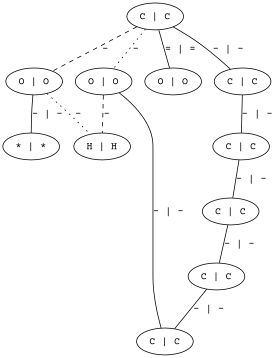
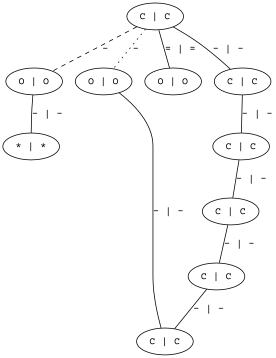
node "H | H": removed
